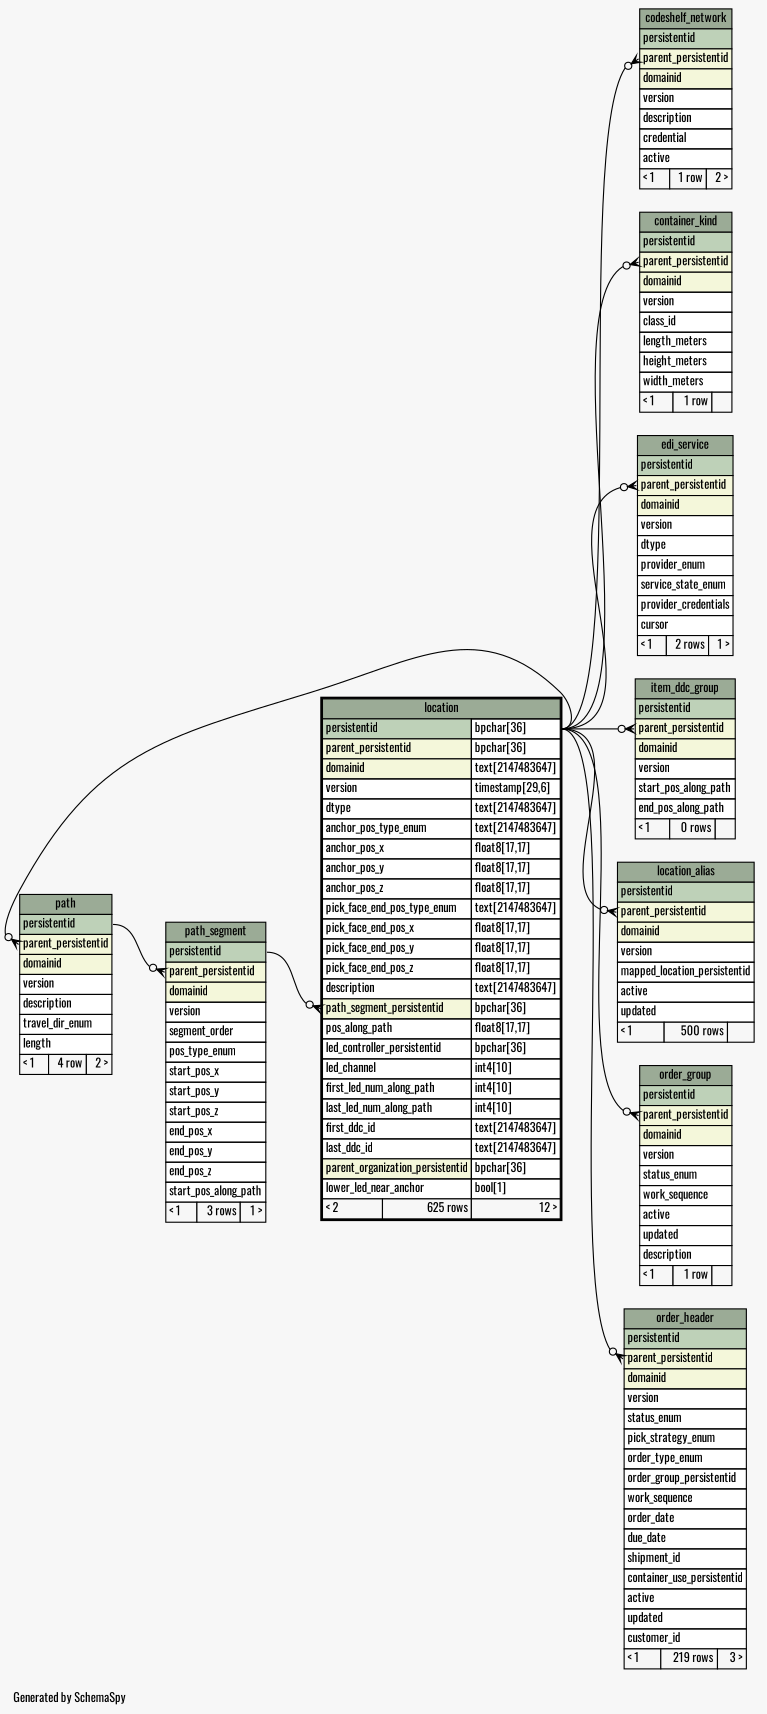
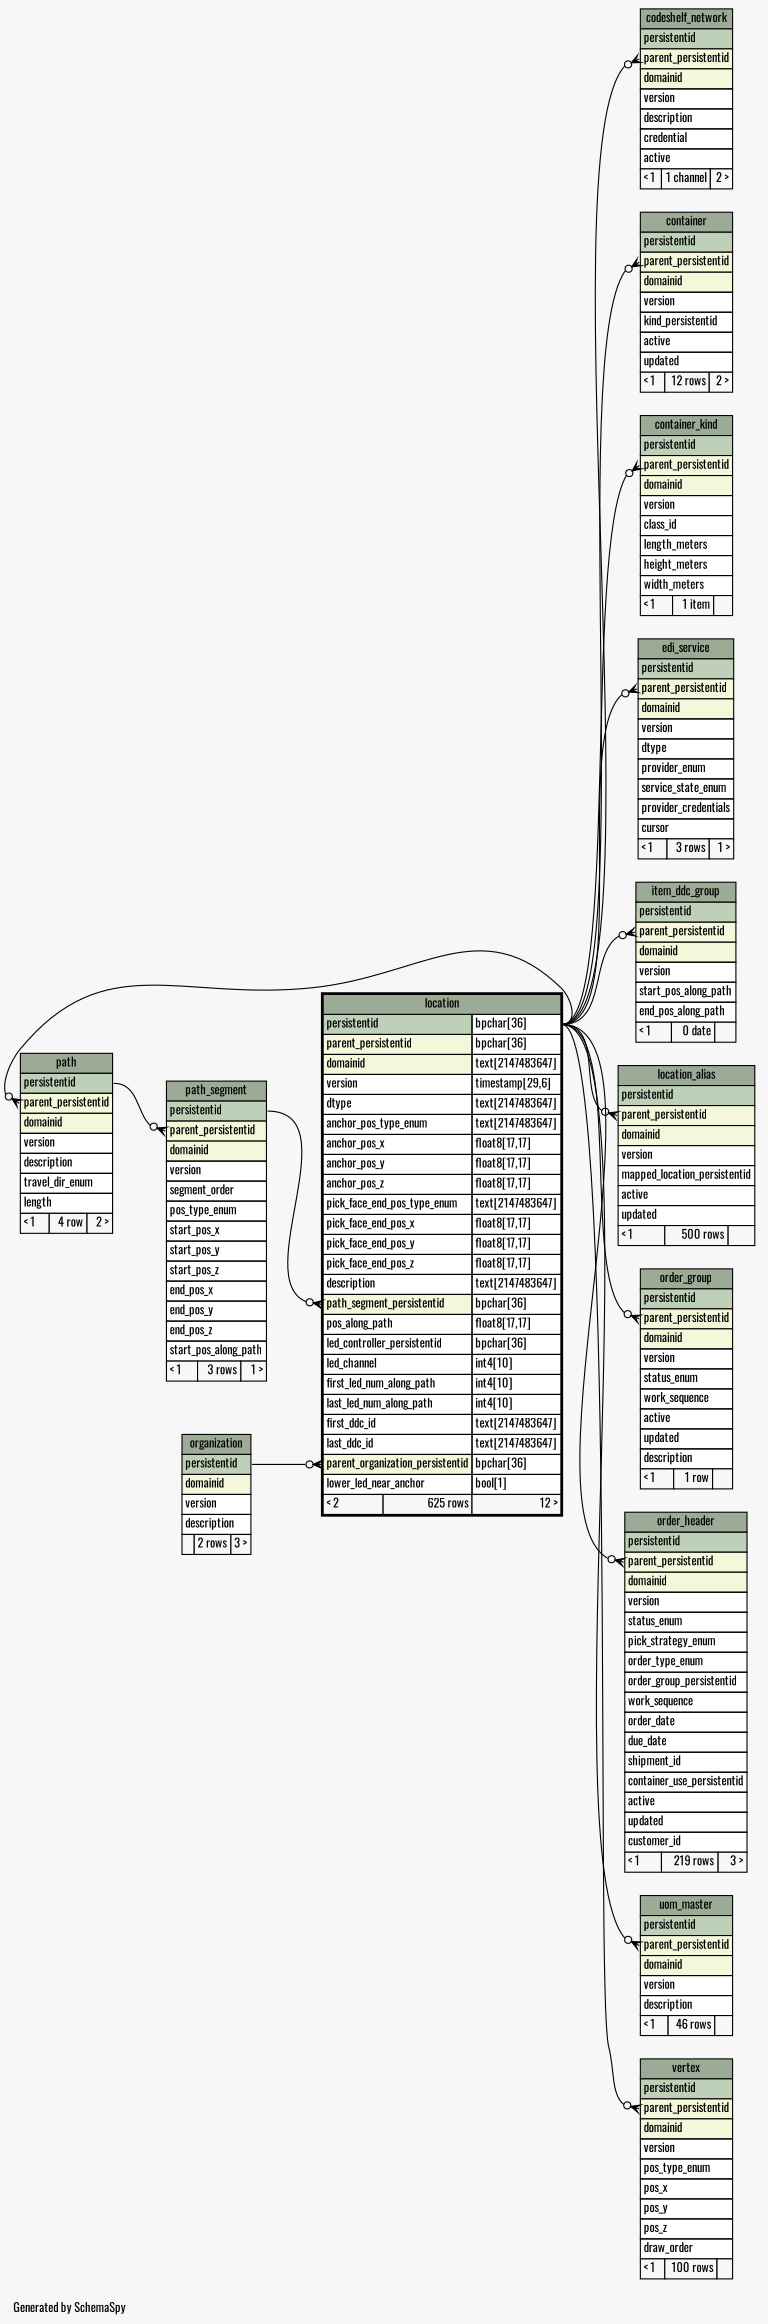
node "codeshelf_network": text "1 row" -> "1 channel"
node "container": added
node "container_kind": text "1 row" -> "1 item"
node "edi_service": text "2 rows" -> "3 rows"
node "item_ddc_group": text "0 rows" -> "0 date"
node "organization": added
node "uom_master": added
node "vertex": added
